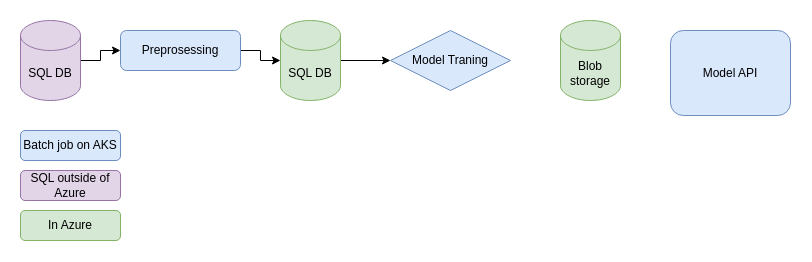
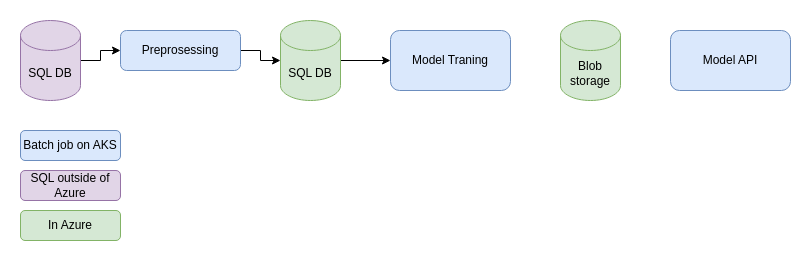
node "Model Traning": shape diamond -> rounded rectangle
node "Model API": size 120x85 -> 120x60
